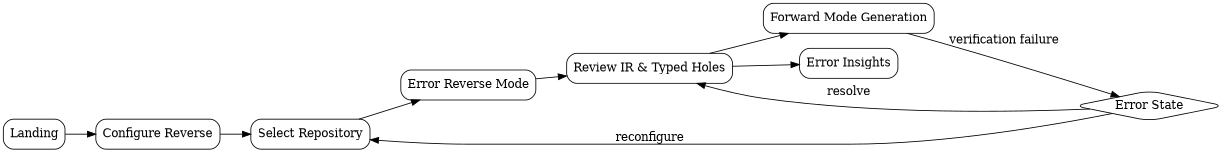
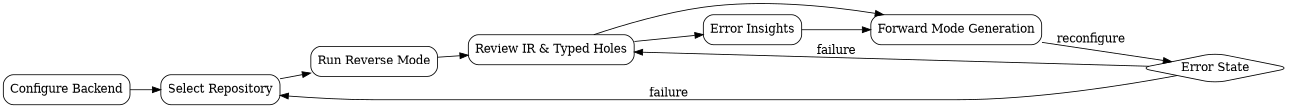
edge "Error Insights" -> "Forward Mode Generation": added
edge "Forward Mode Generation" -> "Error State": label "verification failure" -> "reconfigure"
node "Error Reverse Mode": label "Error Reverse Mode" -> "Run Reverse Mode"
edge "Error State" -> "Review IR & Typed Holes": label "resolve" -> "failure"
node "Landing": removed
node "Configure Reverse": label "Configure Reverse" -> "Configure Backend"
edge "Error State" -> "Select Repository": label "reconfigure" -> "failure"
